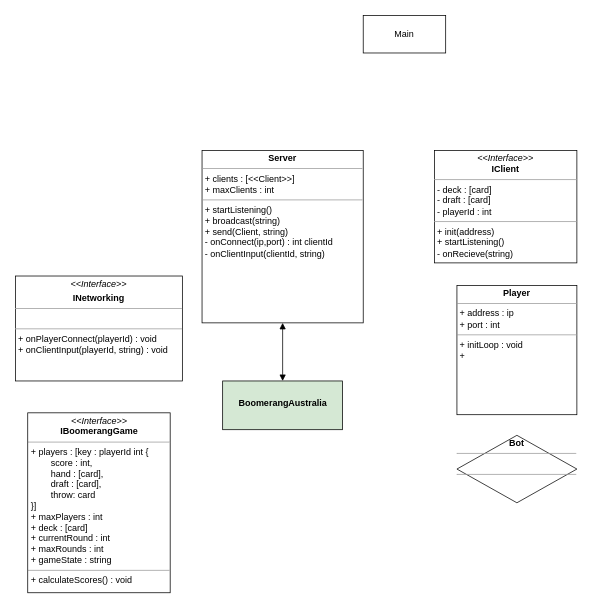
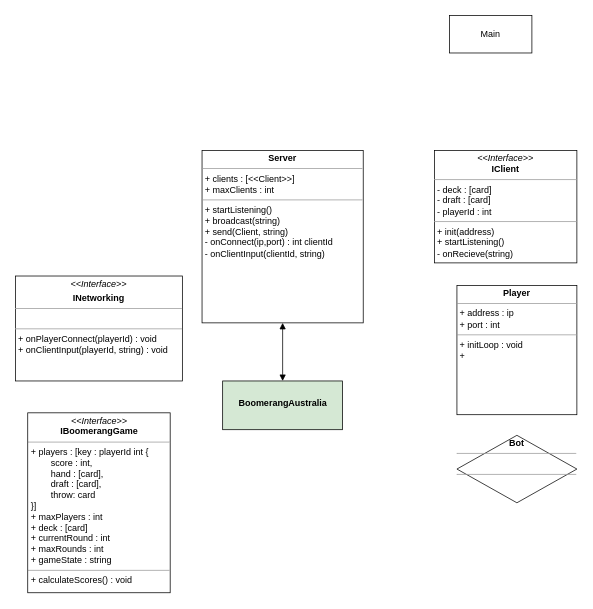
node "Main": moved (405, 34) -> (491, 34)
